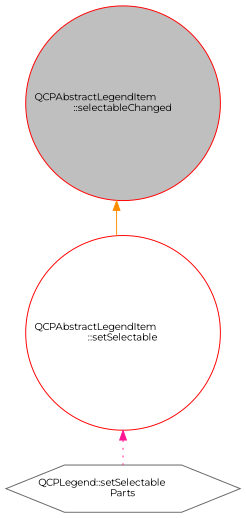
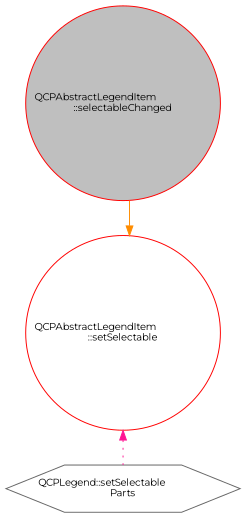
edge "QCPAbstractLegendItem ::setSelectable" -> "QCPAbstractLegendItem ::selectableChanged": reversed
